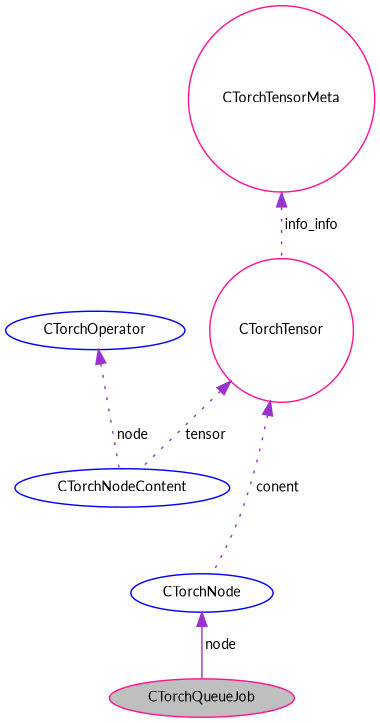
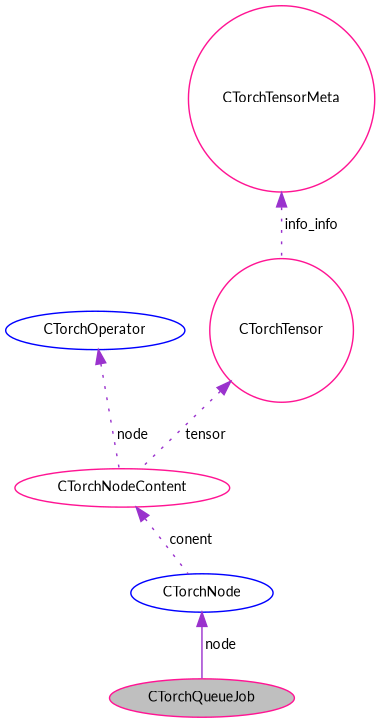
node "CTorchNodeContent": color blue -> deeppink
edge "CTorchNode" -> "CTorchTensor": now "CTorchNode" -> "CTorchNodeContent"
